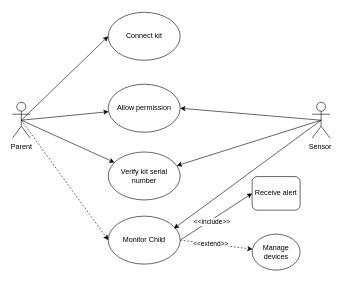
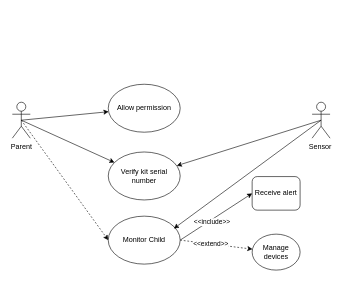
node "Connect kit": removed
edge "Parent" -> "Connect kit": removed
edge "Sensor" -> "Allow permission": removed
